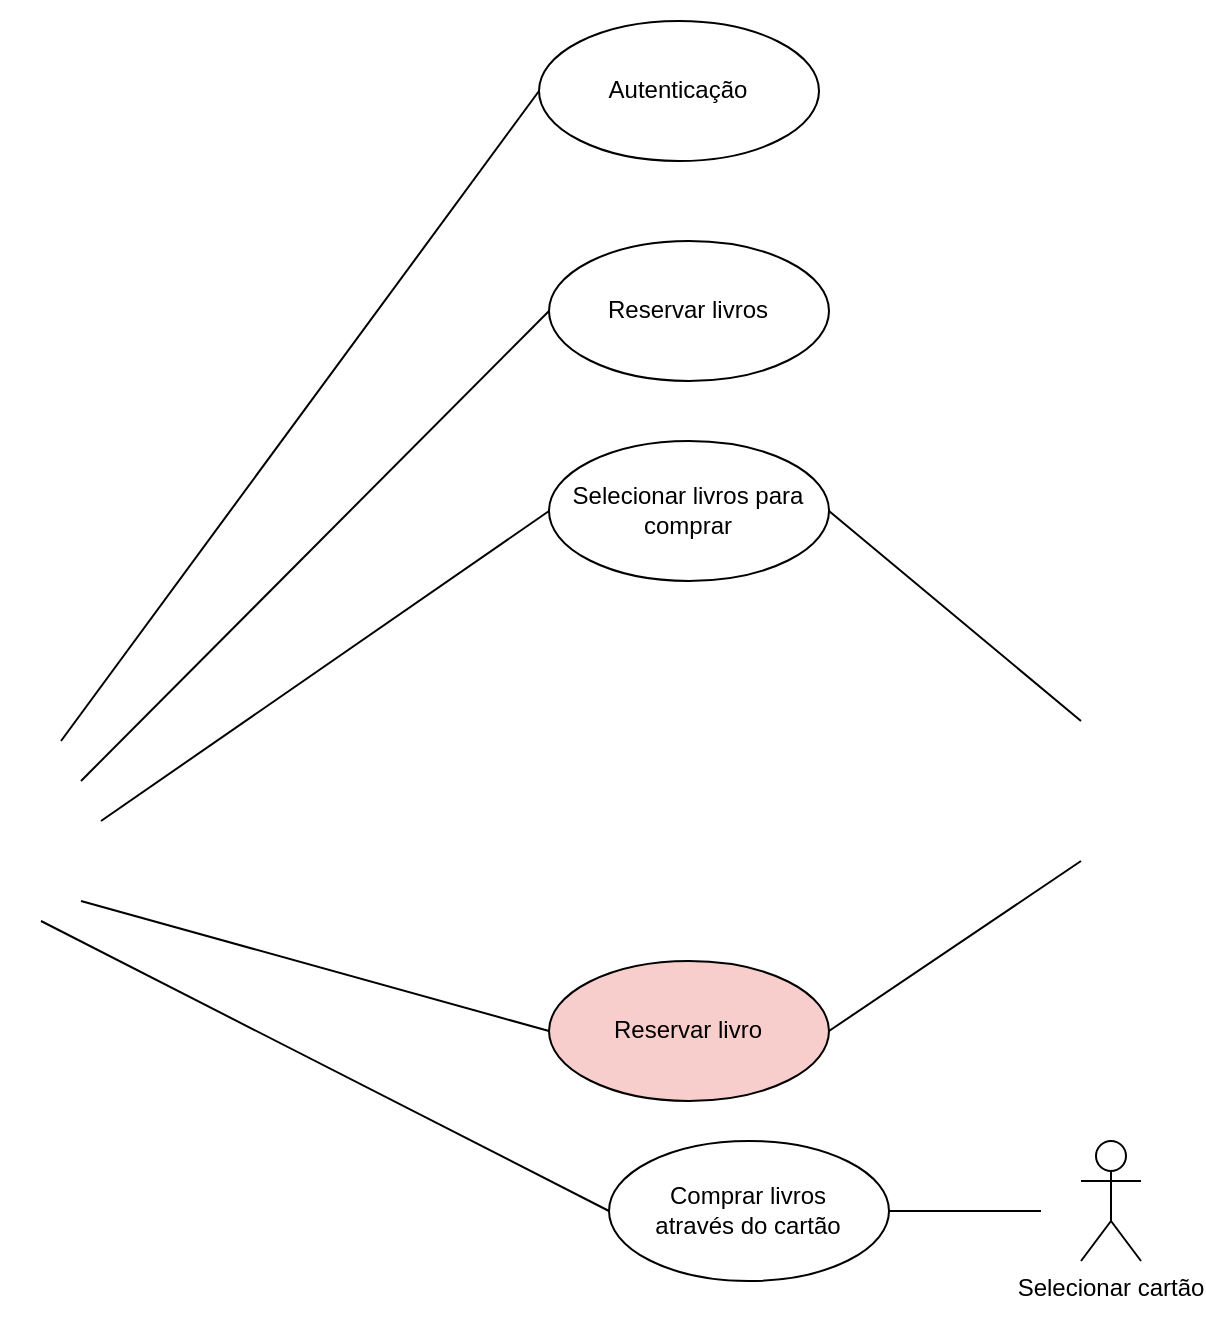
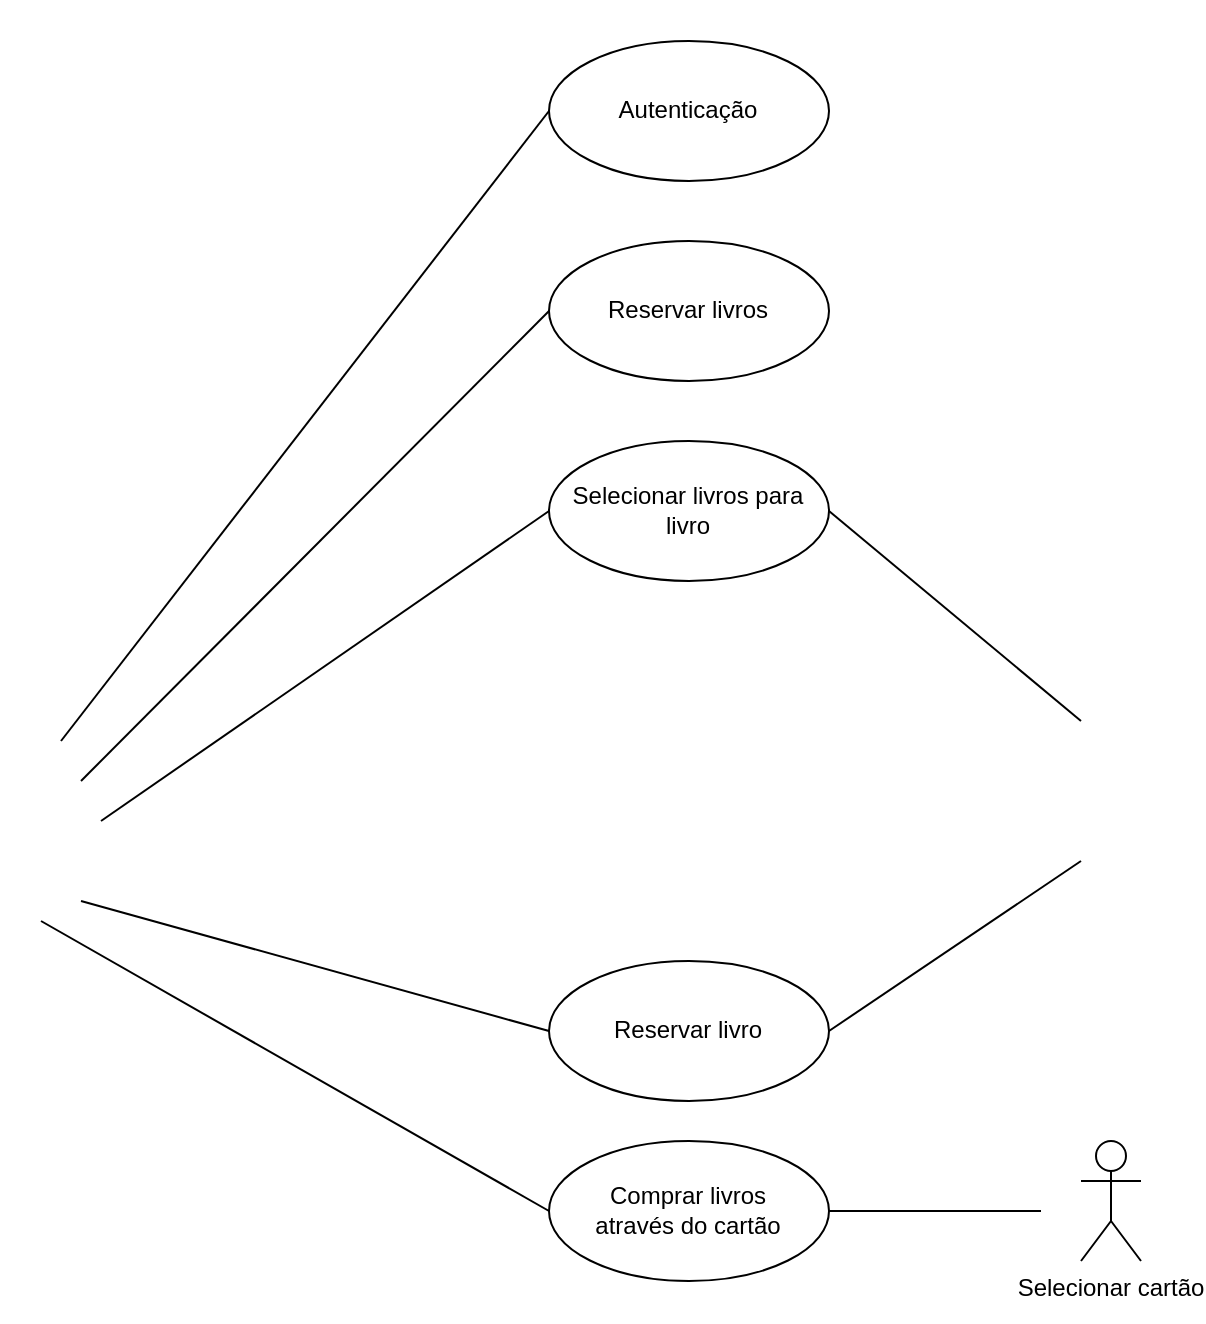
node "Autenticação": moved (679, 91) -> (689, 111)
node "Selecionar livros para comprar": label "Selecionar livros para comprar" -> "Selecionar livros para livro"
node "Reservar livro": fillcolor #f8cecc -> #ffffff
node "Comprar livros através do cartão": moved (749, 1211) -> (689, 1211)
